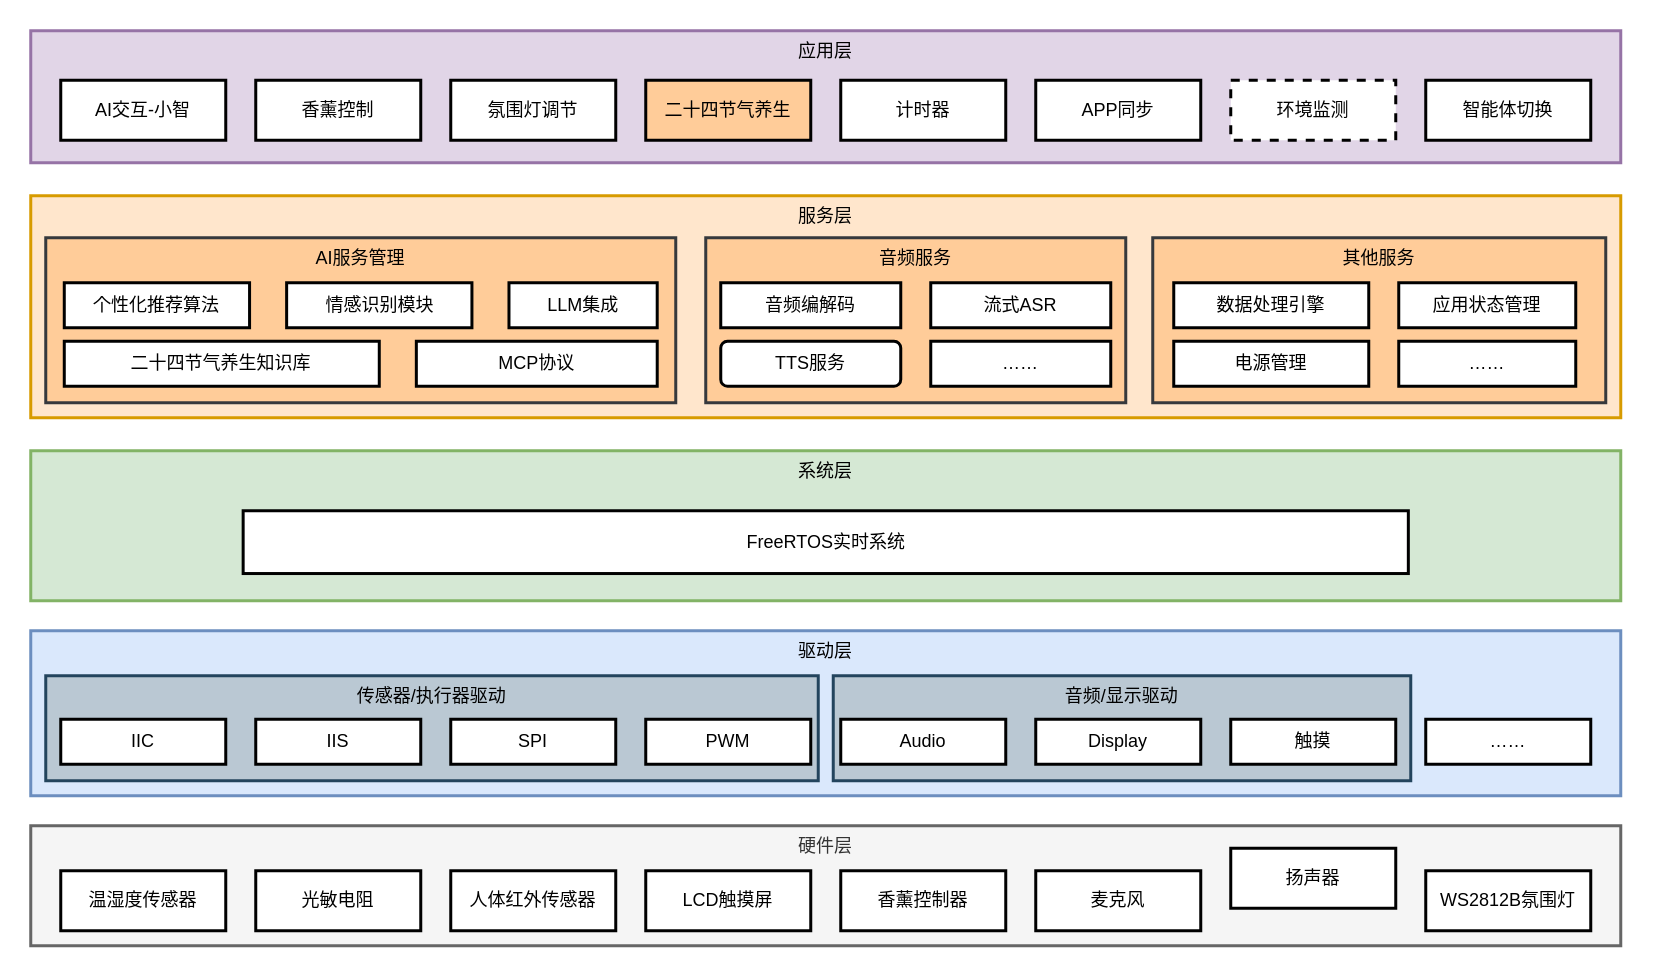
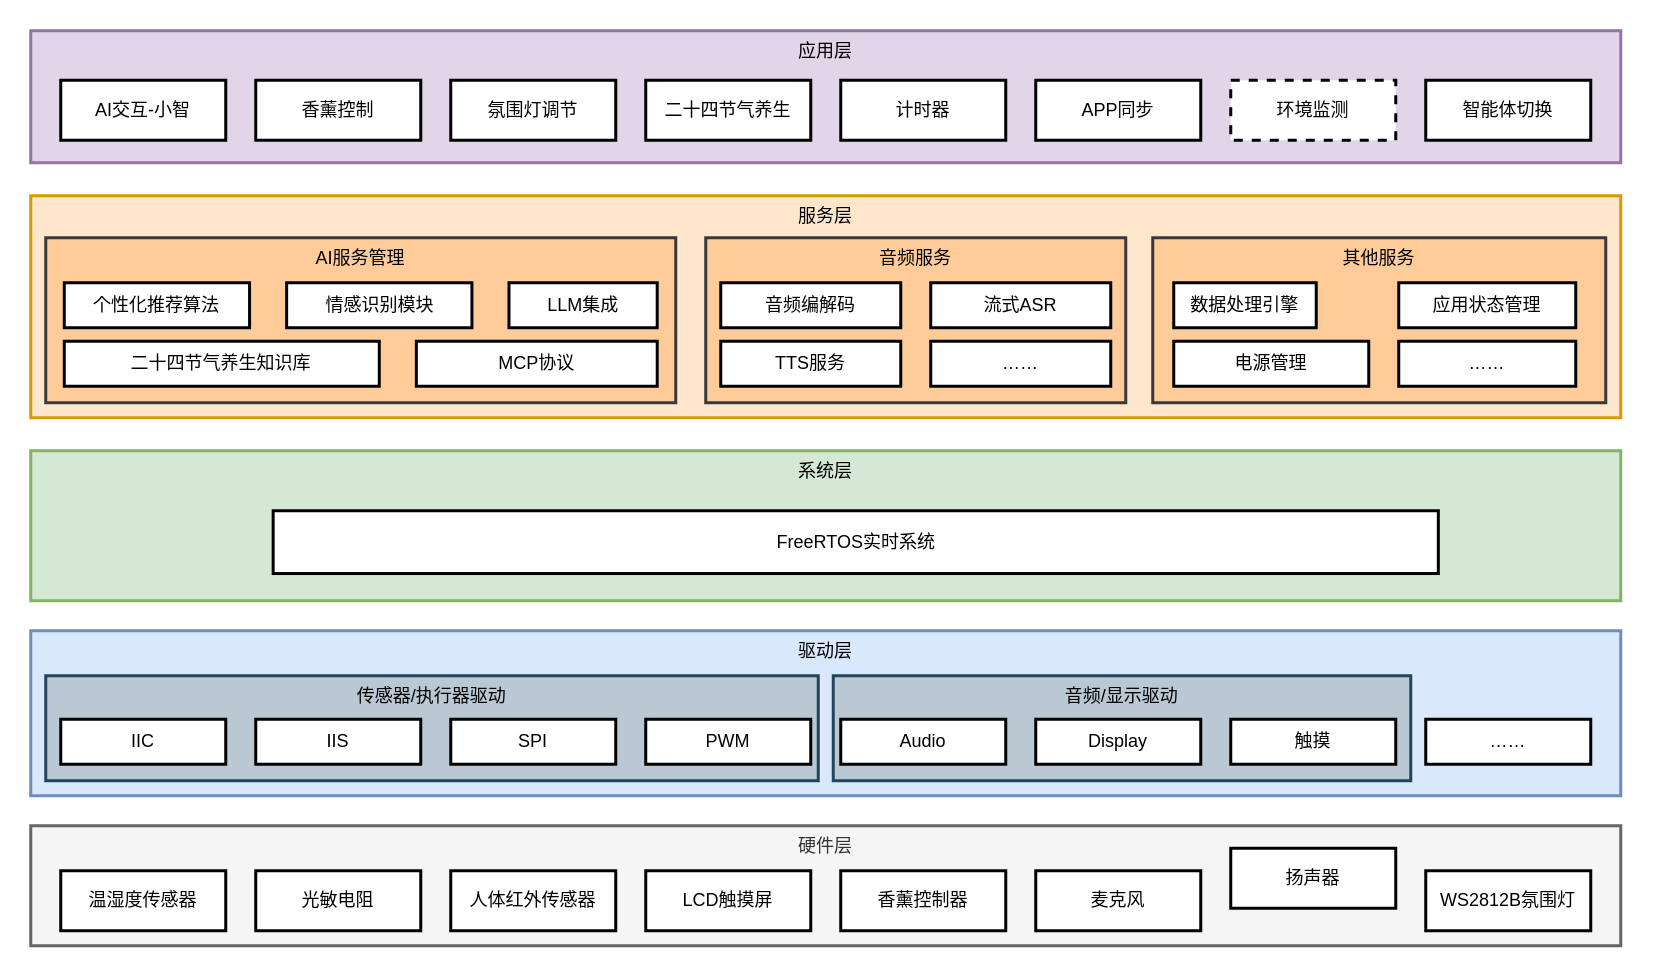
node "二十四节气养生": fillcolor #ffcc99 -> #ffffff
node "数据处理引擎": size 195x45 -> 143x45
node "TTS服务": shape rounded rectangle -> rectangle
node "FreeRTOS实时系统": moved (826, 542) -> (856, 542)
